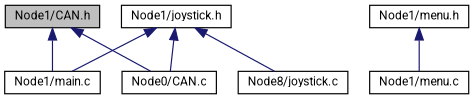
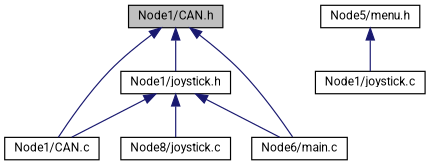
node "Node1/menu.h": label "Node1/menu.h" -> "Node5/menu.h"
edge "Node1/joystick.h" -> "Node1/CAN.h": added
node "Node1/main.c": label "Node1/main.c" -> "Node6/main.c"
node "Node0/CAN.c": label "Node0/CAN.c" -> "Node1/CAN.c"
node "Node1/menu.c": label "Node1/menu.c" -> "Node1/joystick.c"
